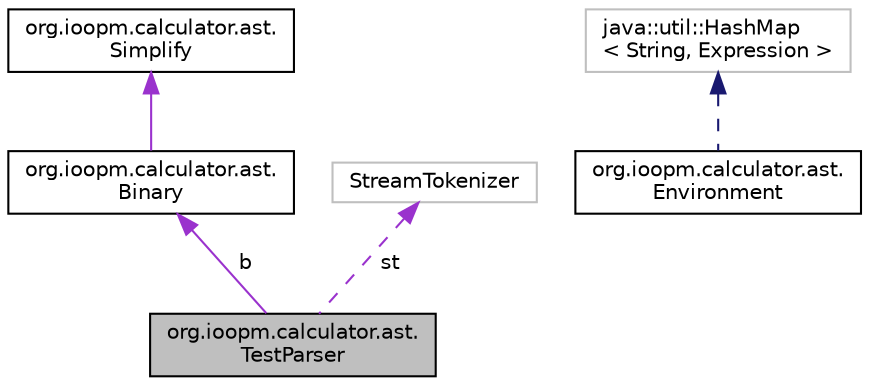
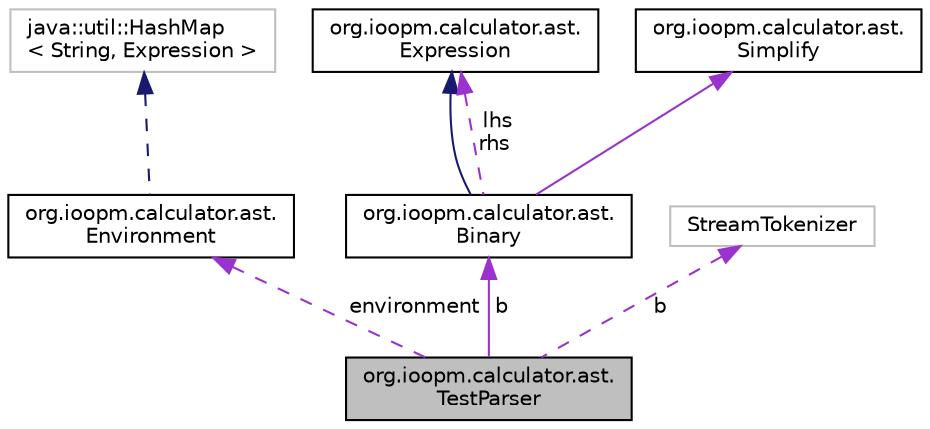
node "org.ioopm.calculator.ast. Expression": added
edge "org.ioopm.calculator.ast. TestParser" -> "StreamTokenizer": label " st" -> " b"
edge "org.ioopm.calculator.ast. TestParser" -> "org.ioopm.calculator.ast. Environment": added, label "environment"
